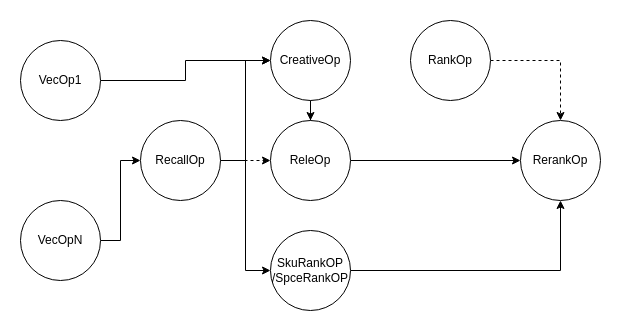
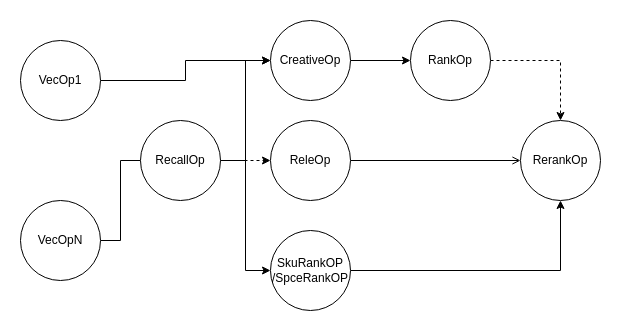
edge "CreativeOp" -> "ReleOp": now "CreativeOp" -> "RankOp"
edge "VecOpN" -> "RecallOp": arrowhead classic -> none
edge "ReleOp" -> "RerankOp": arrowhead classic -> open
